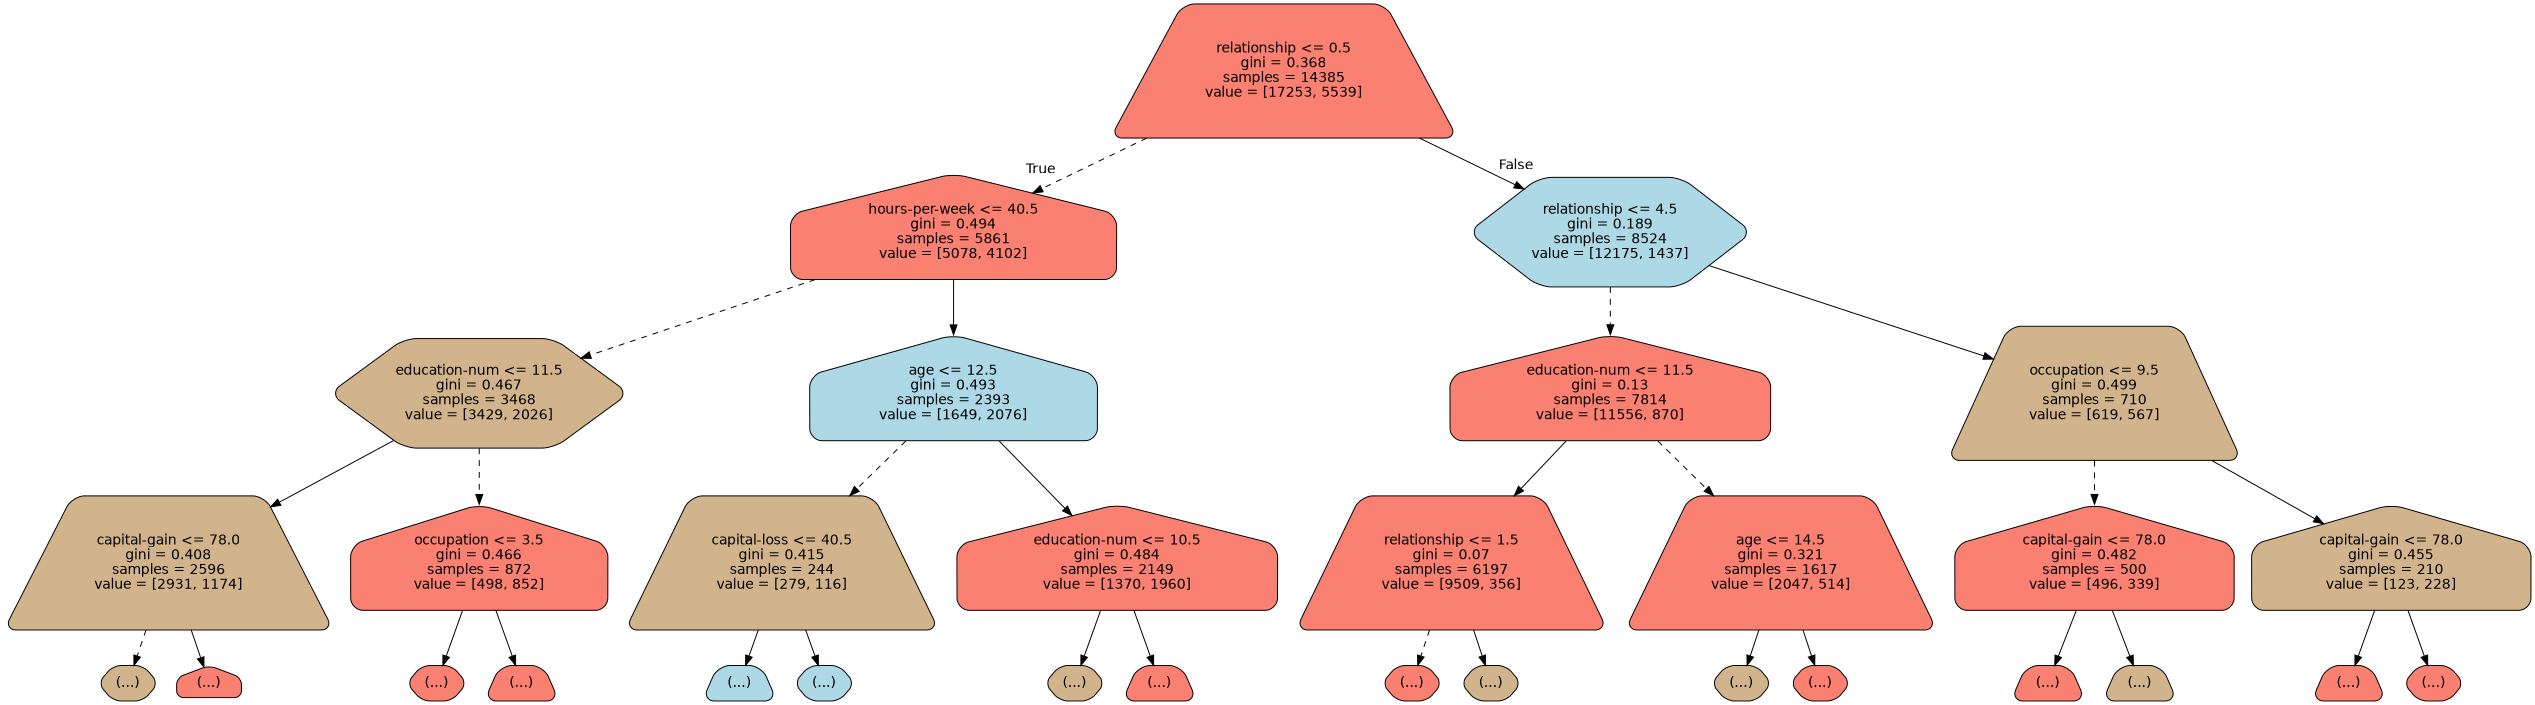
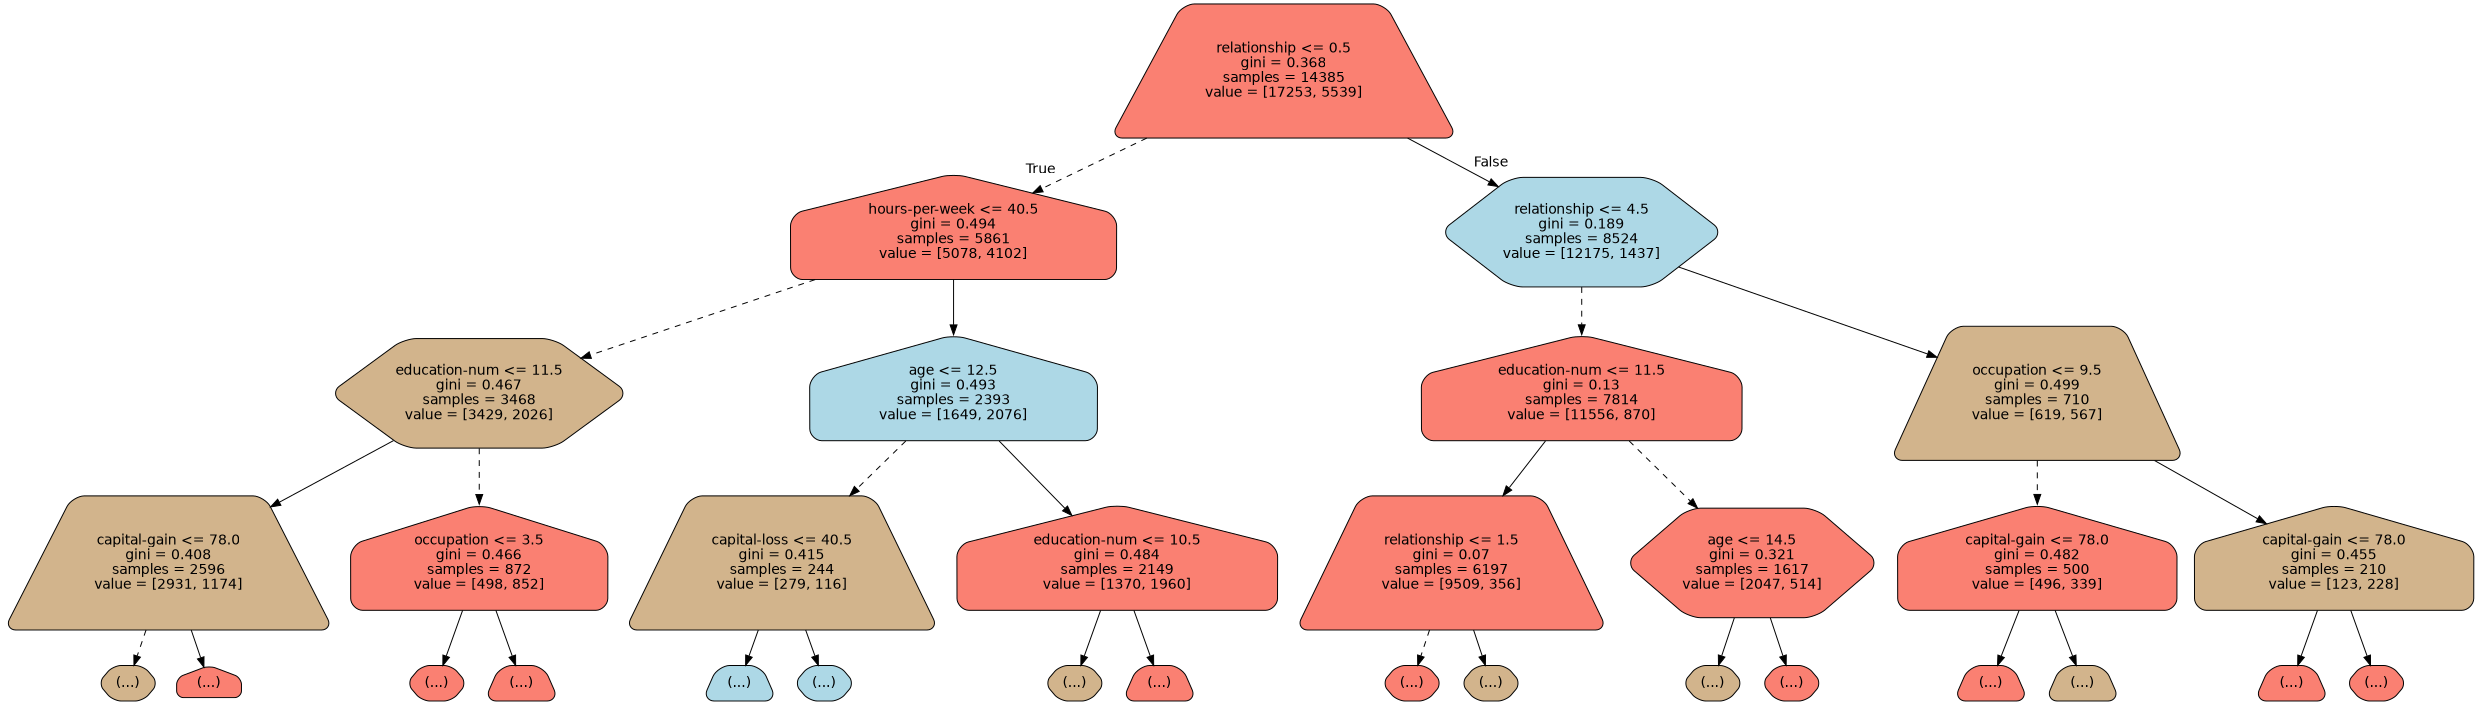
node "age <= 14.5 gini = 0.321 samples = 1617 value = [2047, 514]": shape trapezium -> hexagon
